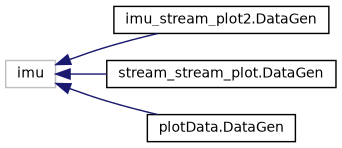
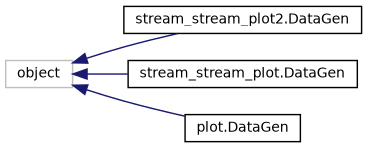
node "imu_stream_plot2.DataGen": label "imu_stream_plot2.DataGen" -> "stream_stream_plot2.DataGen"
node "imu": label "imu" -> "object"
node "plotData.DataGen": label "plotData.DataGen" -> "plot.DataGen"
